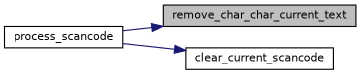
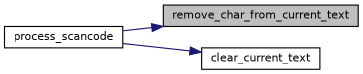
node "remove_char_char_current_text": label "remove_char_char_current_text" -> "remove_char_from_current_text"
node "clear_current_scancode": label "clear_current_scancode" -> "clear_current_text"
